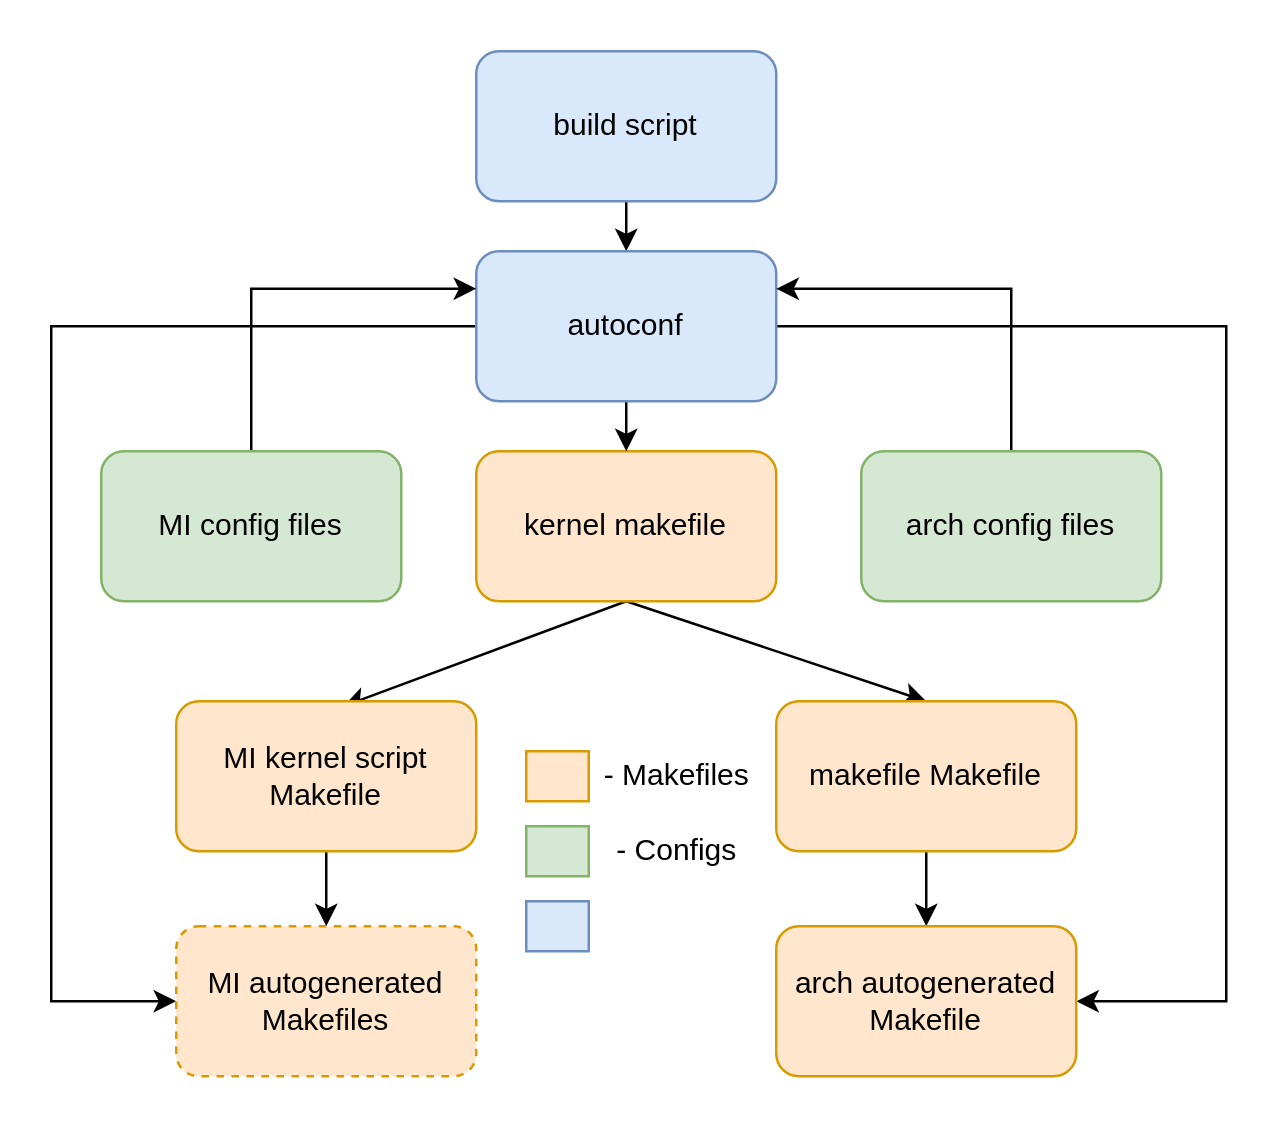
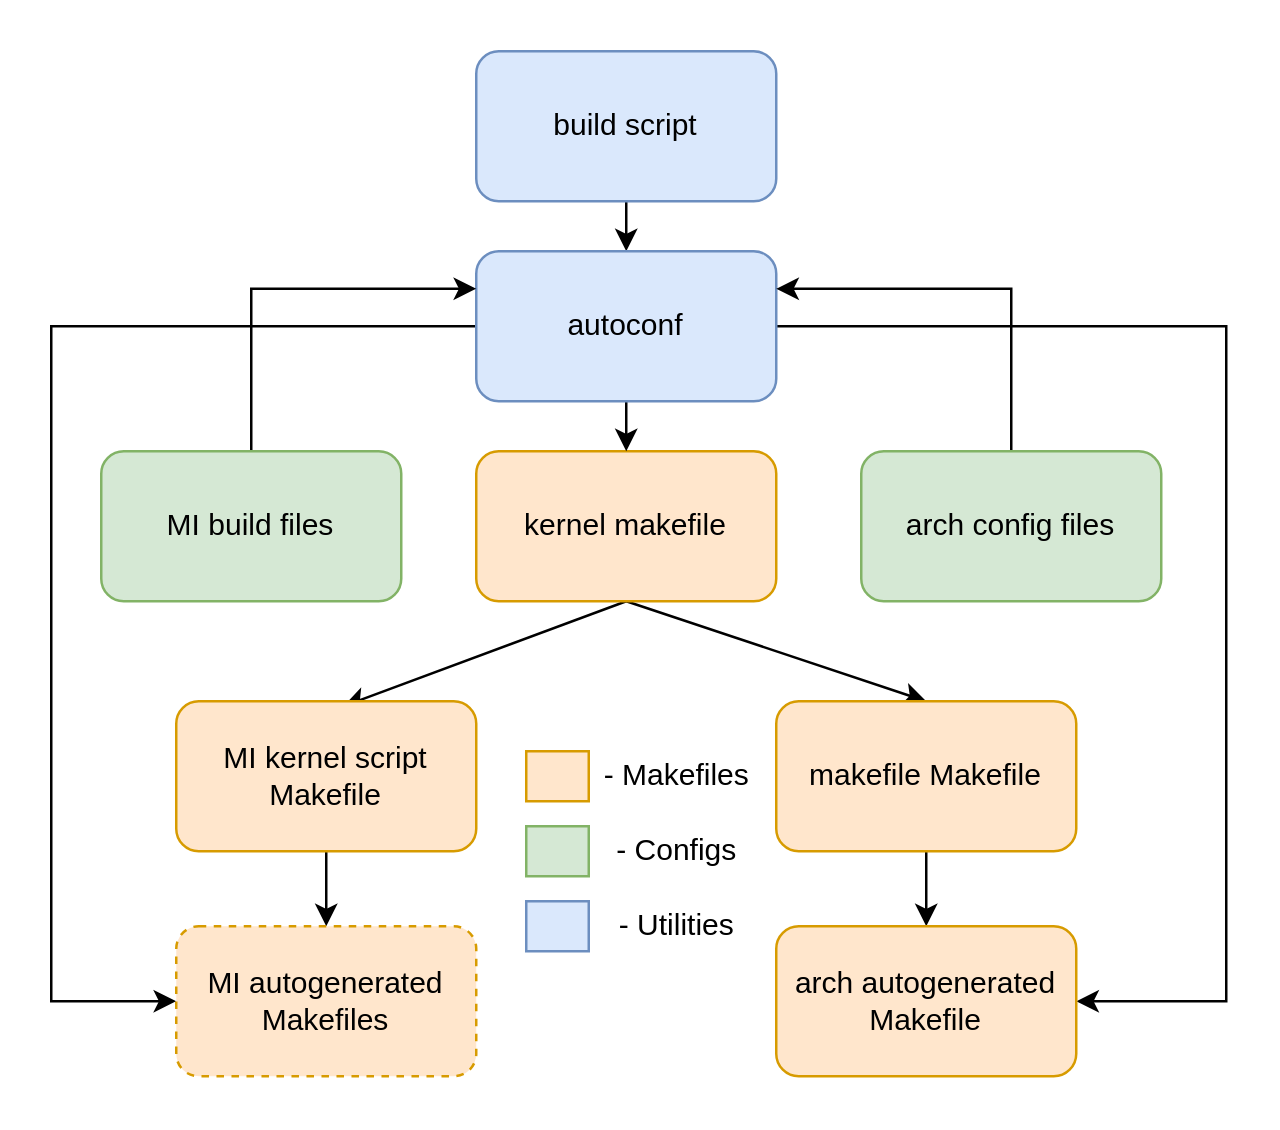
node "MI config files": label "MI config files" -> "MI build files"
node "- Utilities": added
